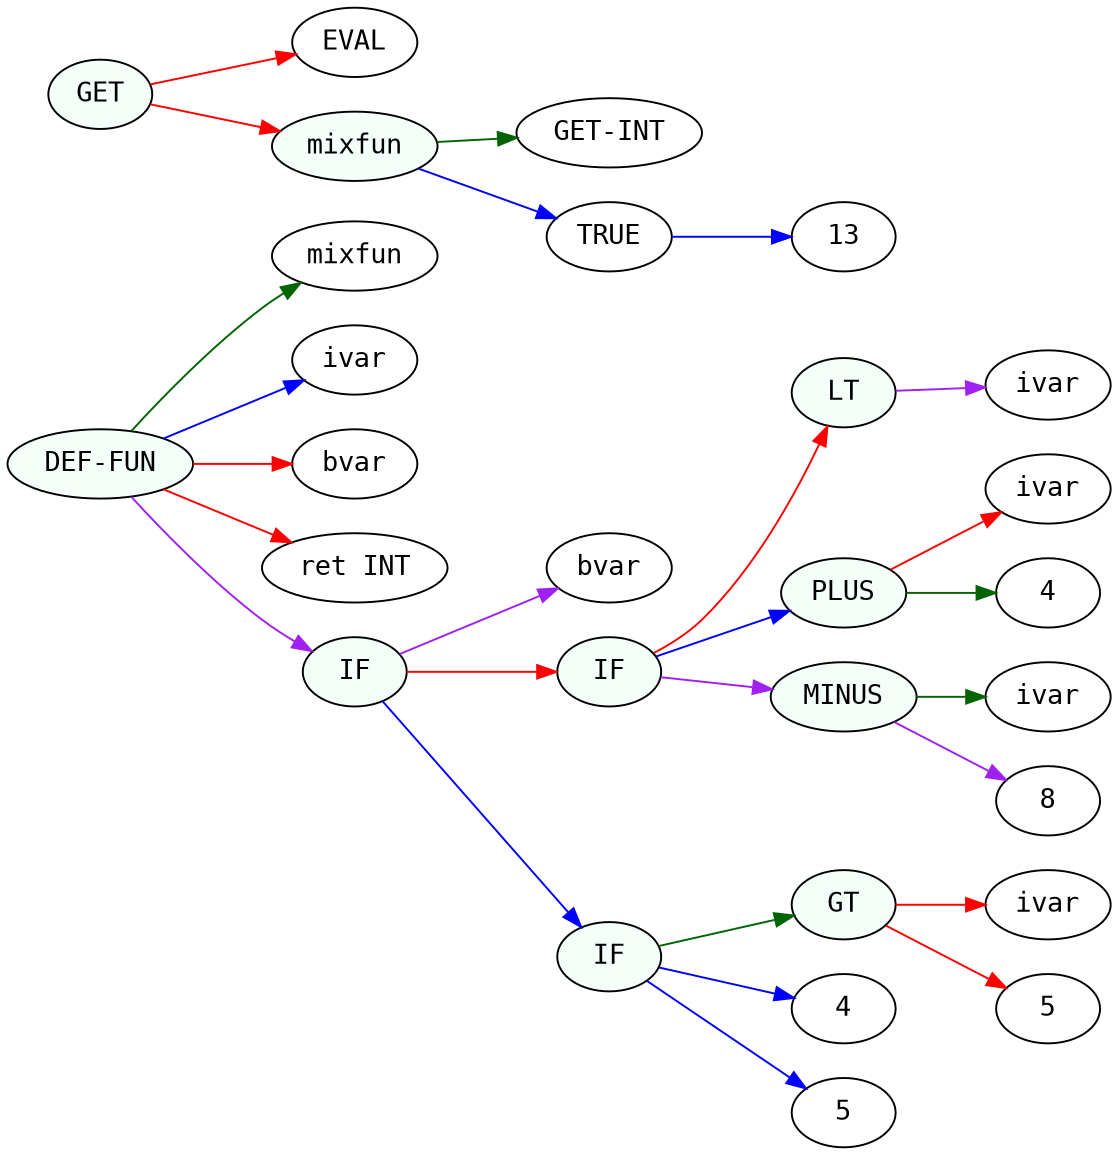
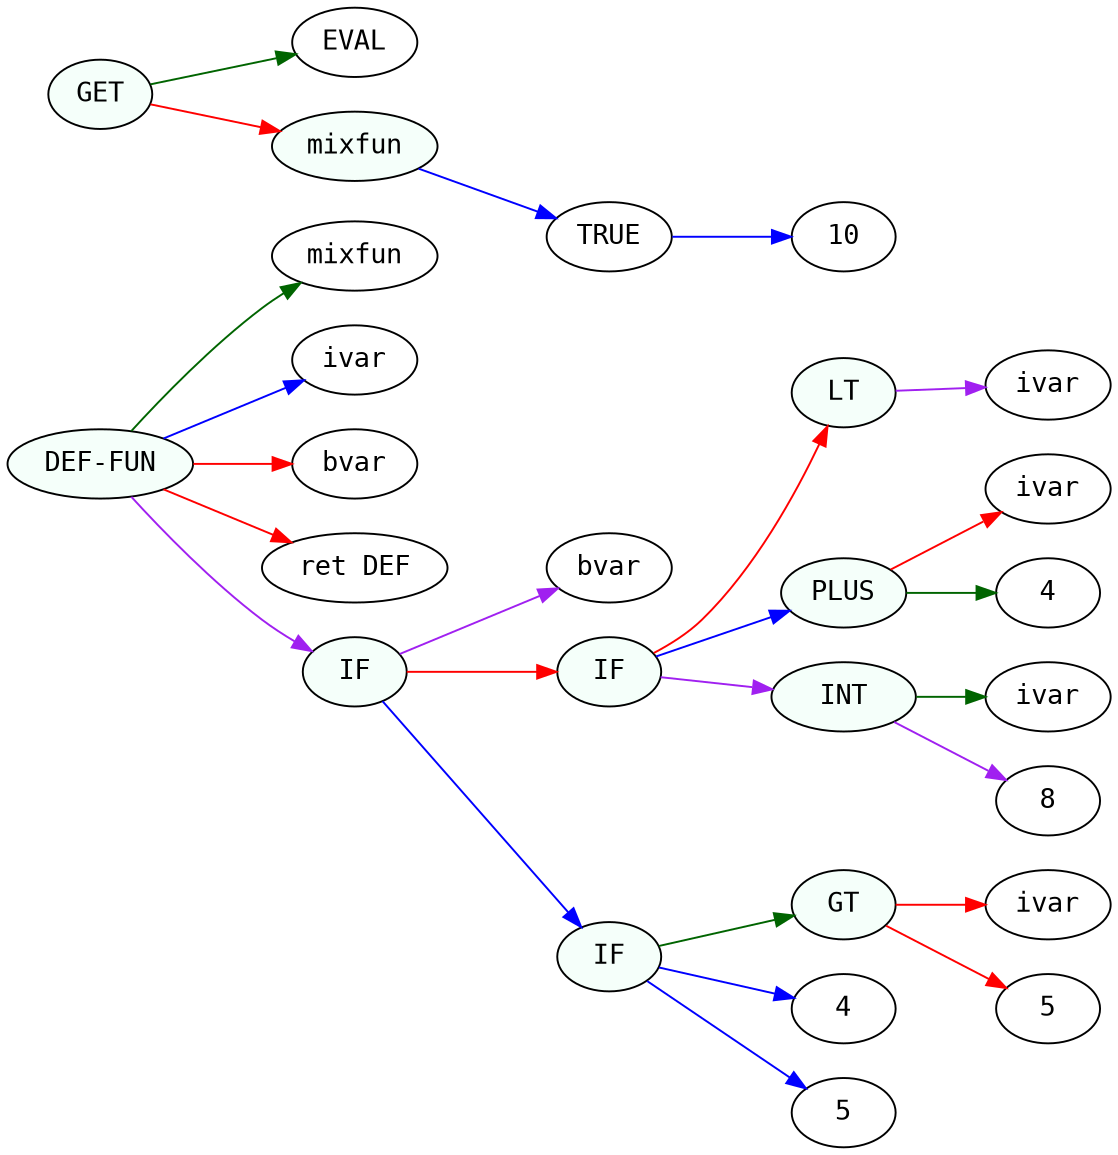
edge "GET" -> "EVAL": color red -> darkgreen
node "GET-INT": removed
node "13": label "13" -> "10"
node "ret INT": label "ret INT" -> "ret DEF"
node "MINUS": label "MINUS" -> "INT"
